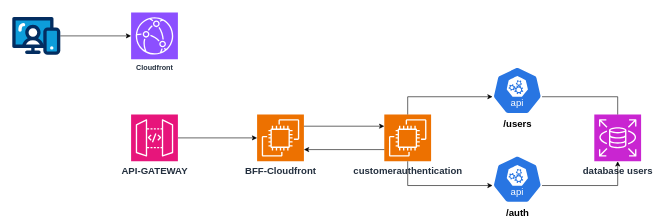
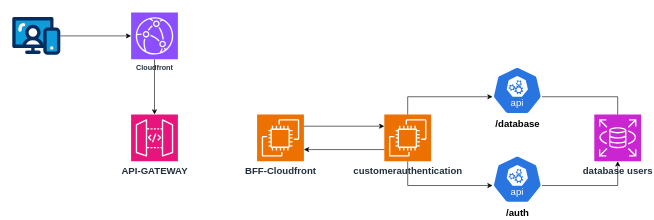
edge "Cloudfront" -> "API-GATEWAY": added
node "/users": label "/users" -> "/database"
edge "API-GATEWAY" -> "BFF-Cloudfront": removed
